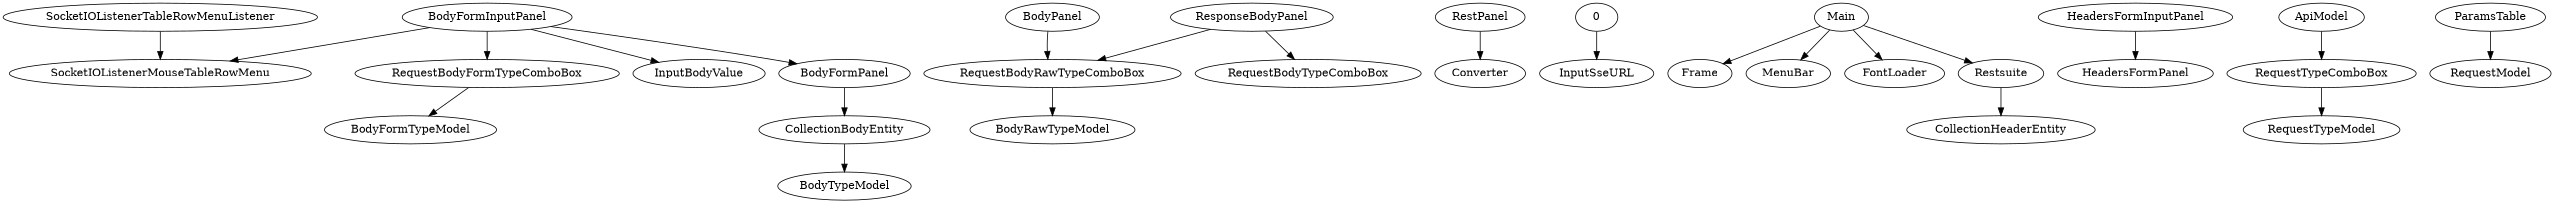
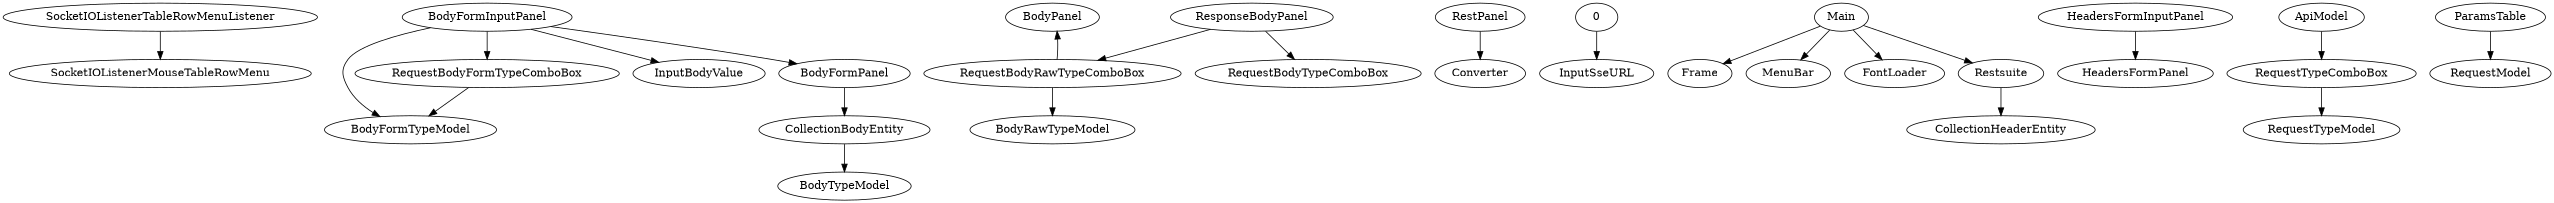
edge "BodyPanel" -> "RequestBodyRawTypeComboBox": reversed
edge "BodyFormInputPanel" -> "SocketIOListenerMouseTableRowMenu": now "BodyFormInputPanel" -> "BodyFormTypeModel"
